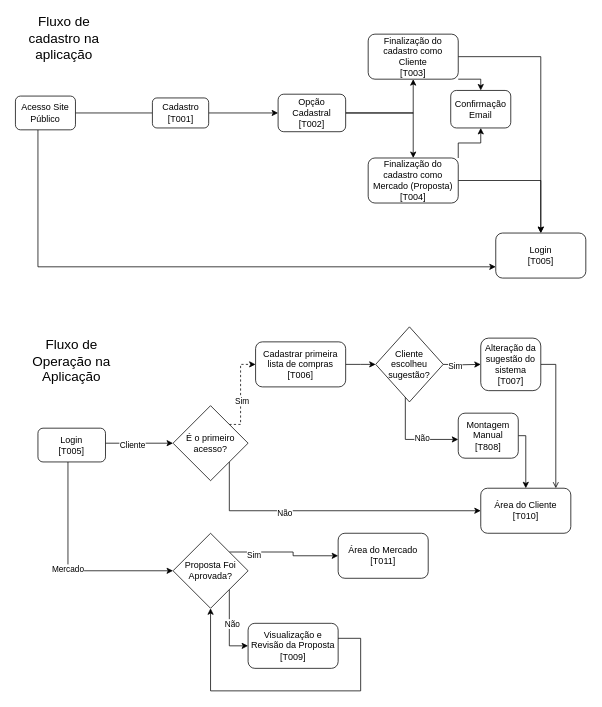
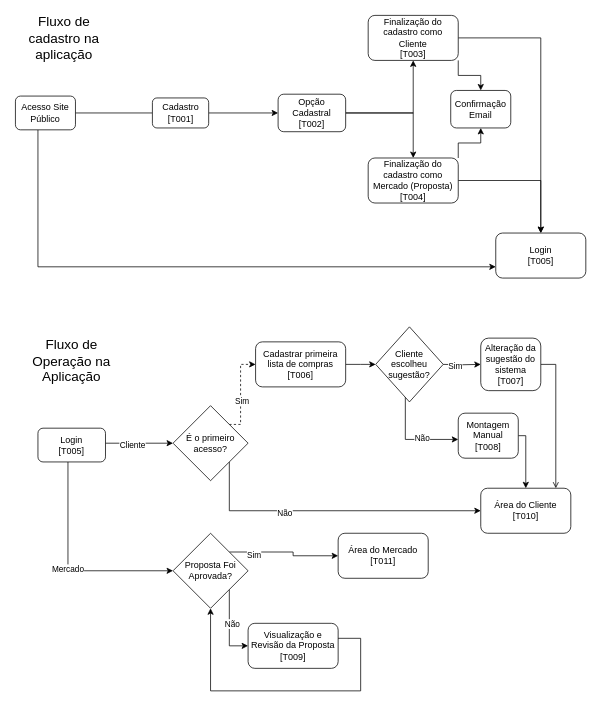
node "Finalização do cadastro como Cliente [T003]": moved (413, 57) -> (413, 38)
node "Montagem Manual [T808]": label "Montagem Manual [T808]" -> "Montagem Manual [T008]"
